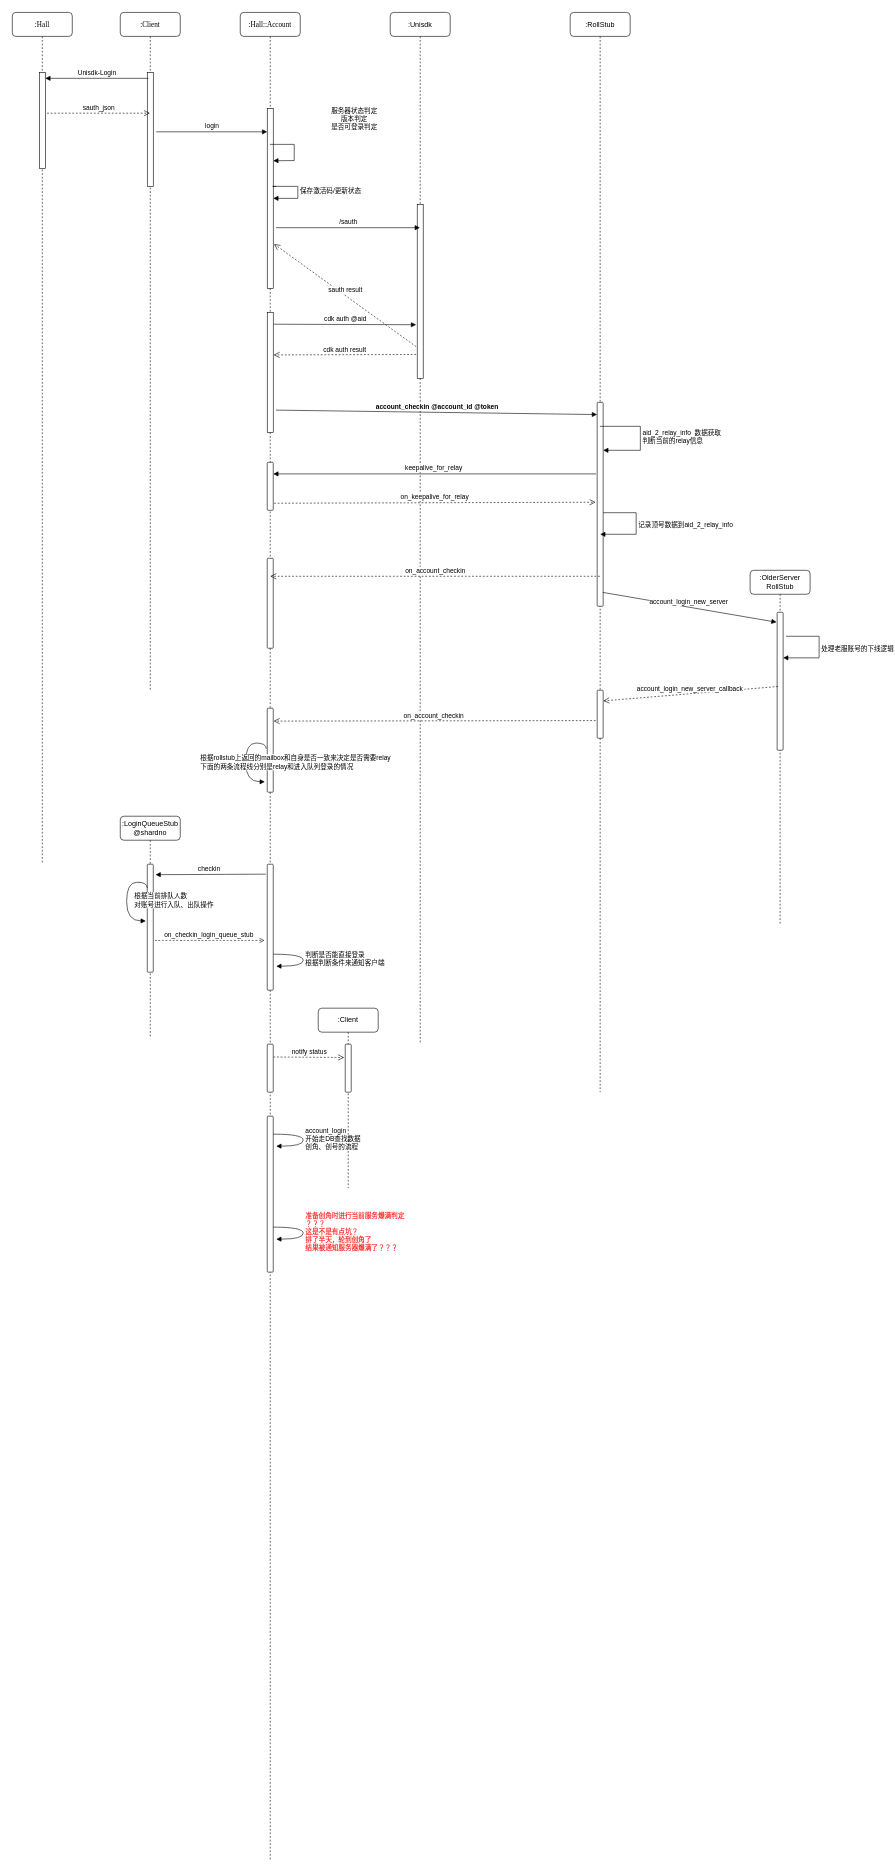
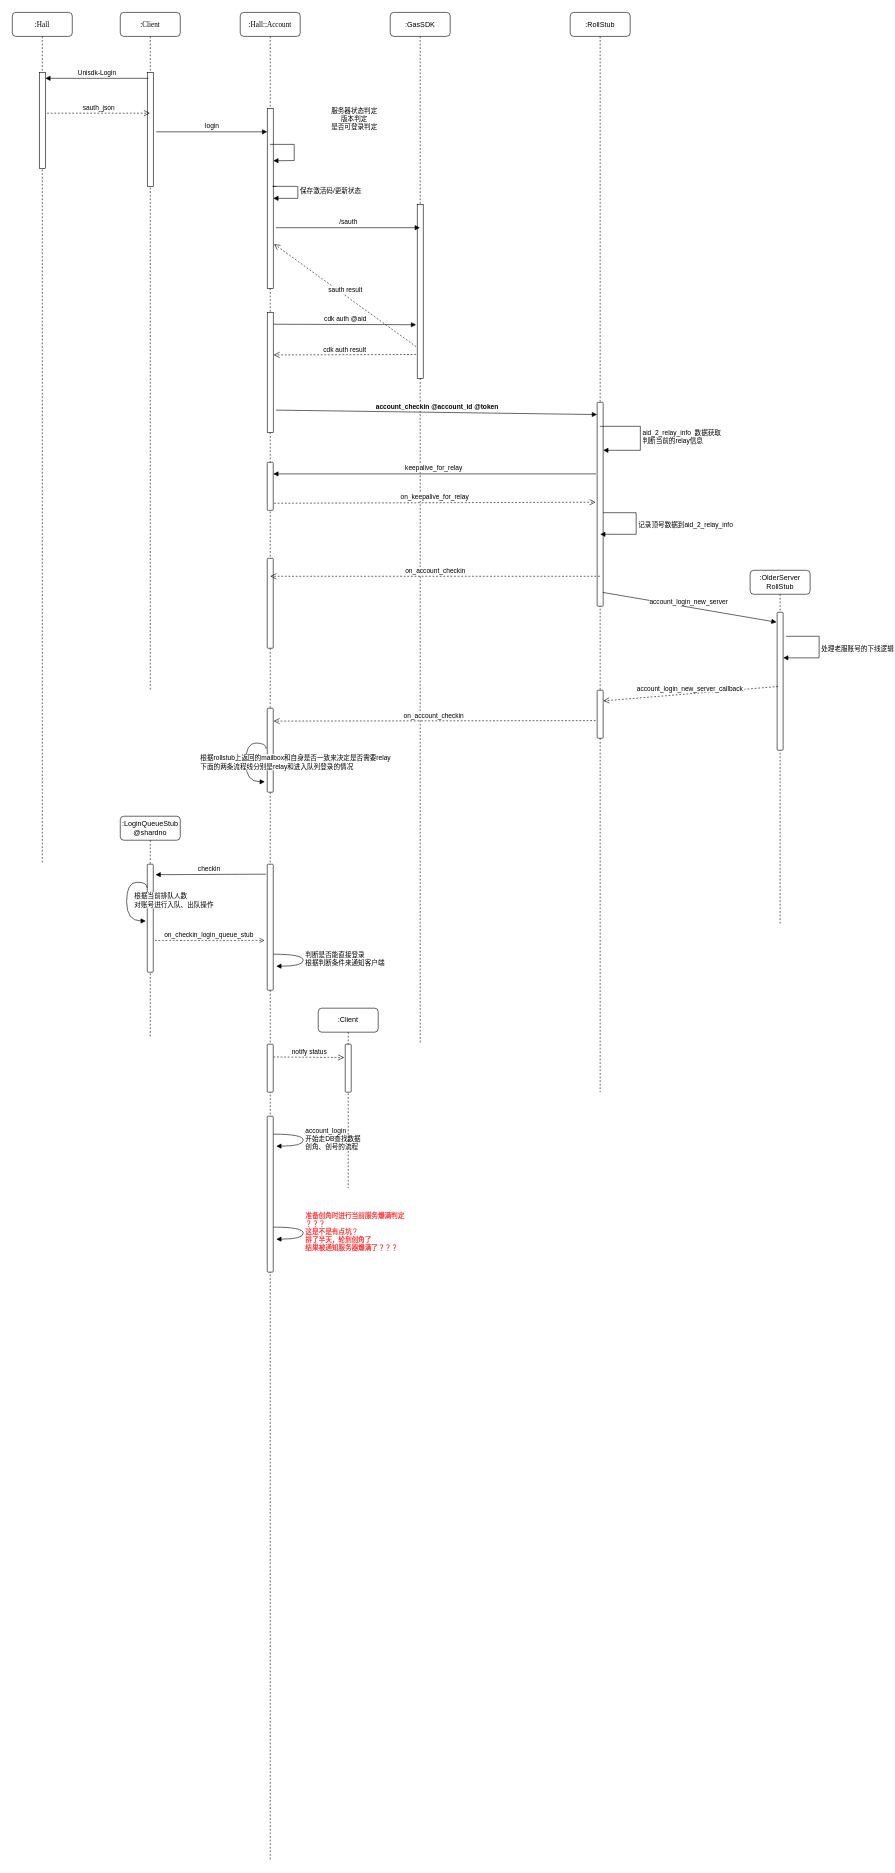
node ":Unisdk": label ":Unisdk" -> ":GasSDK"
